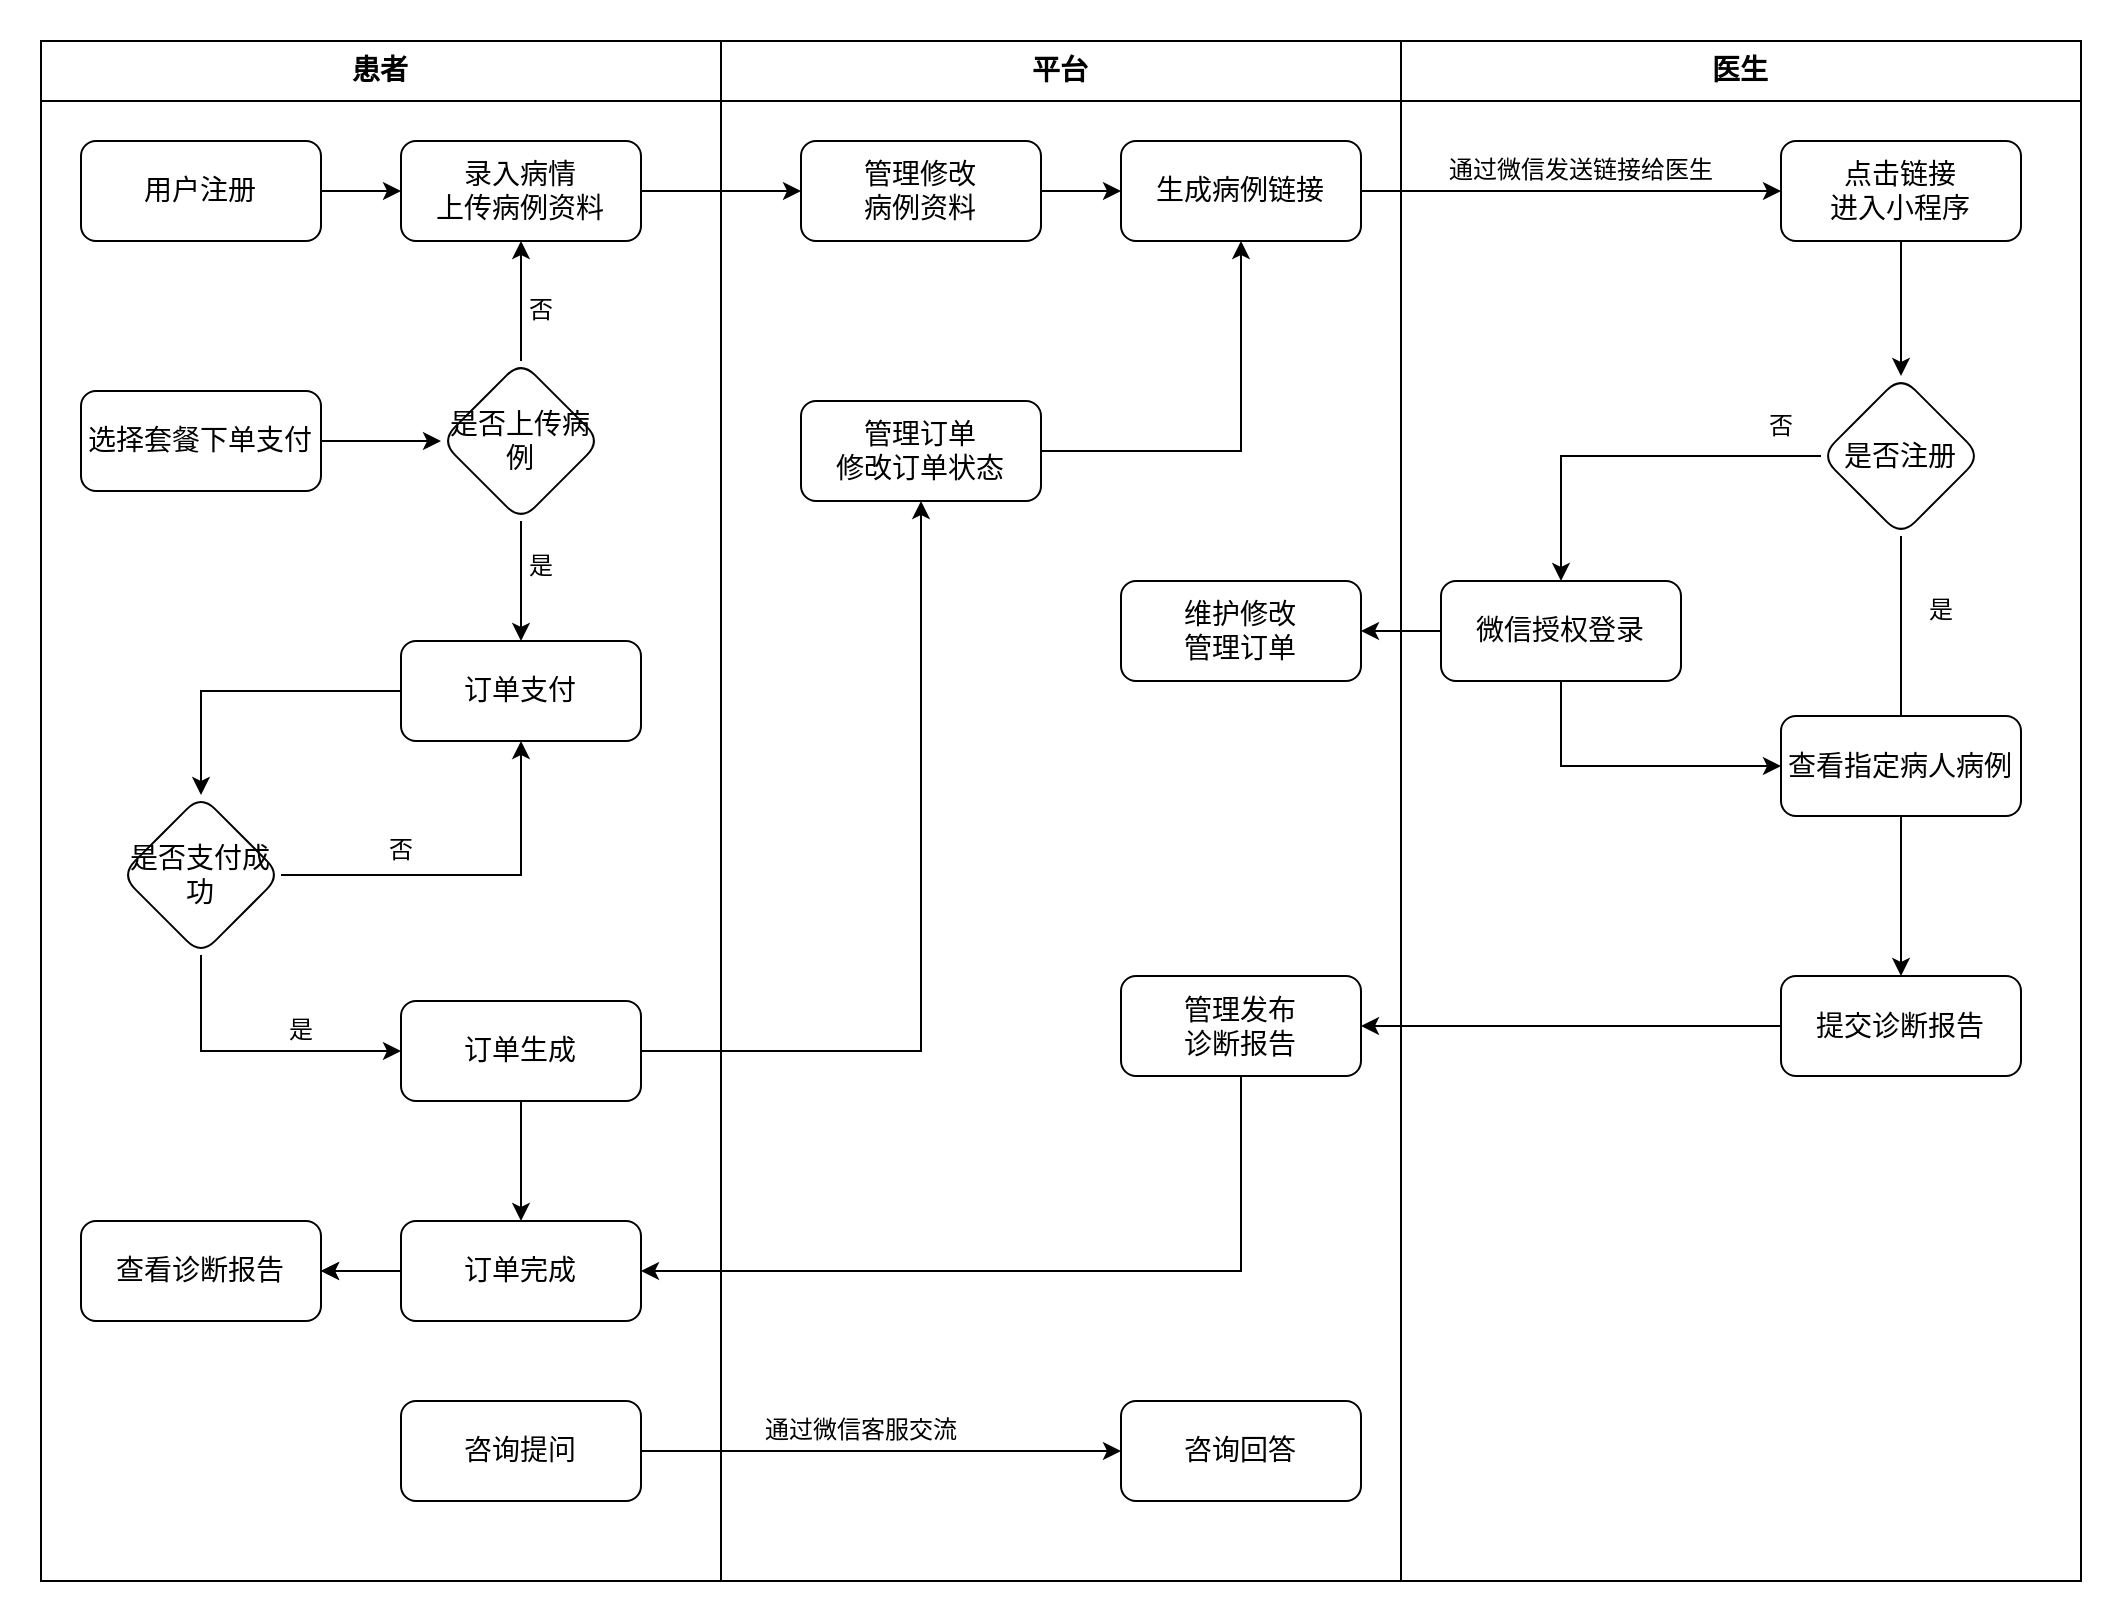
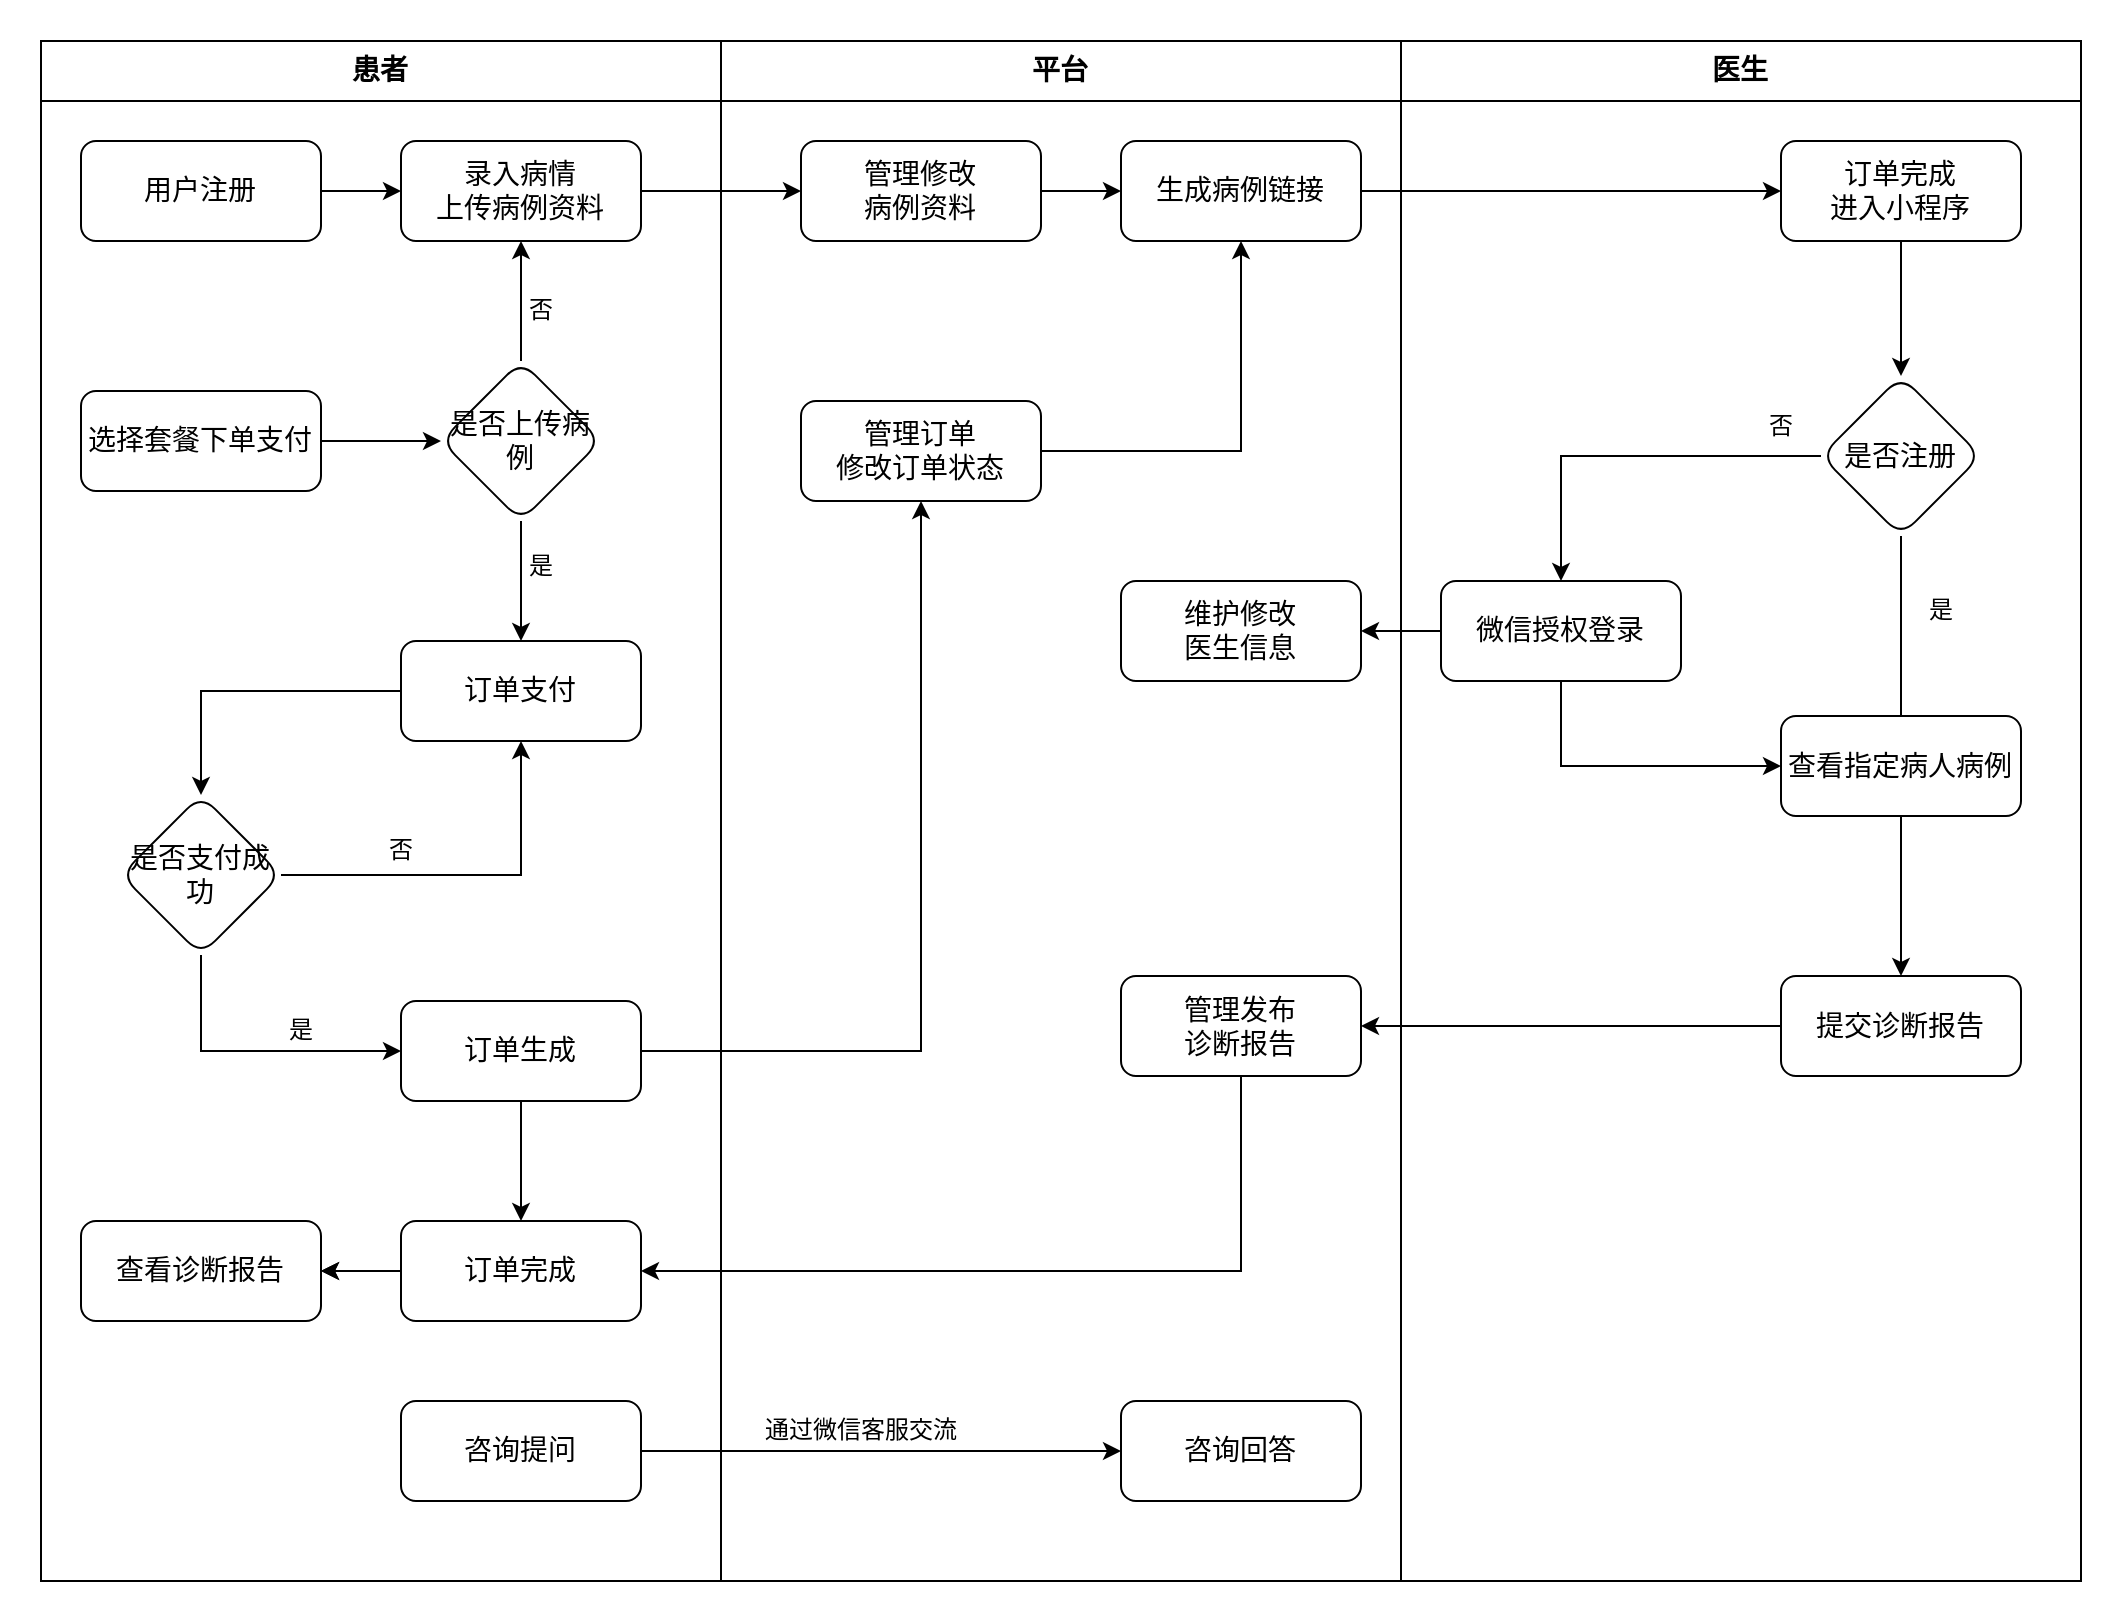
node "通过微信发送链接给医生": removed
node "点击链接 进入小程序": label "点击链接 进入小程序" -> "订单完成 进入小程序"
node "维护修改 管理订单": label "维护修改 管理订单" -> "维护修改 医生信息"
